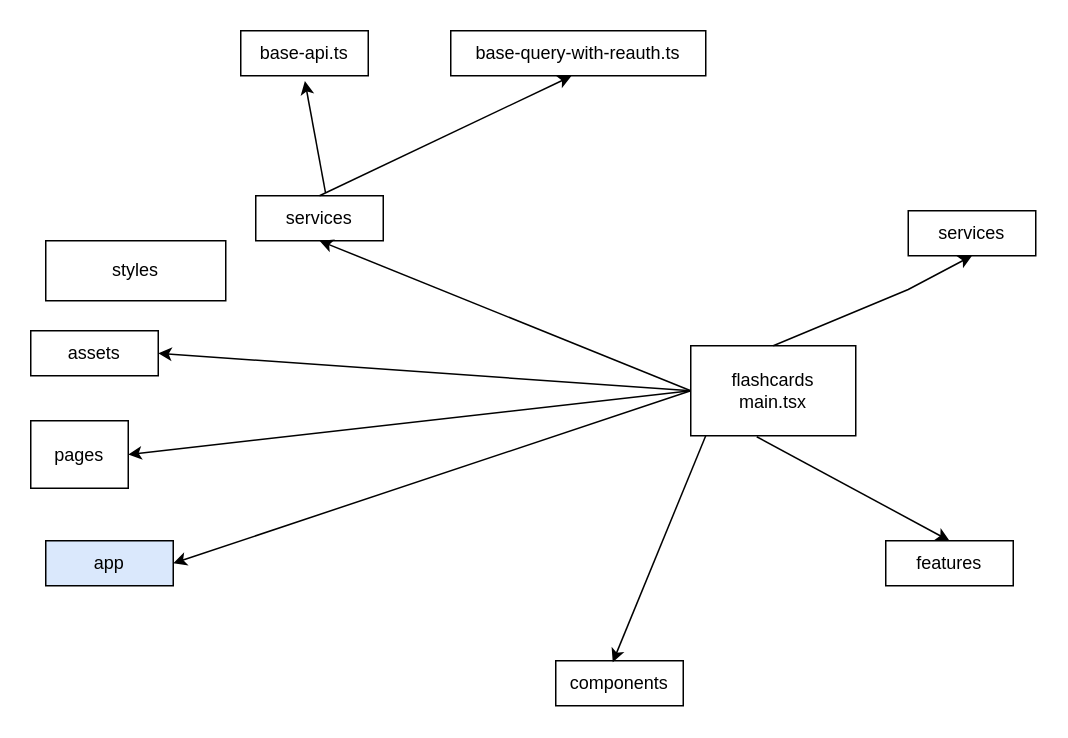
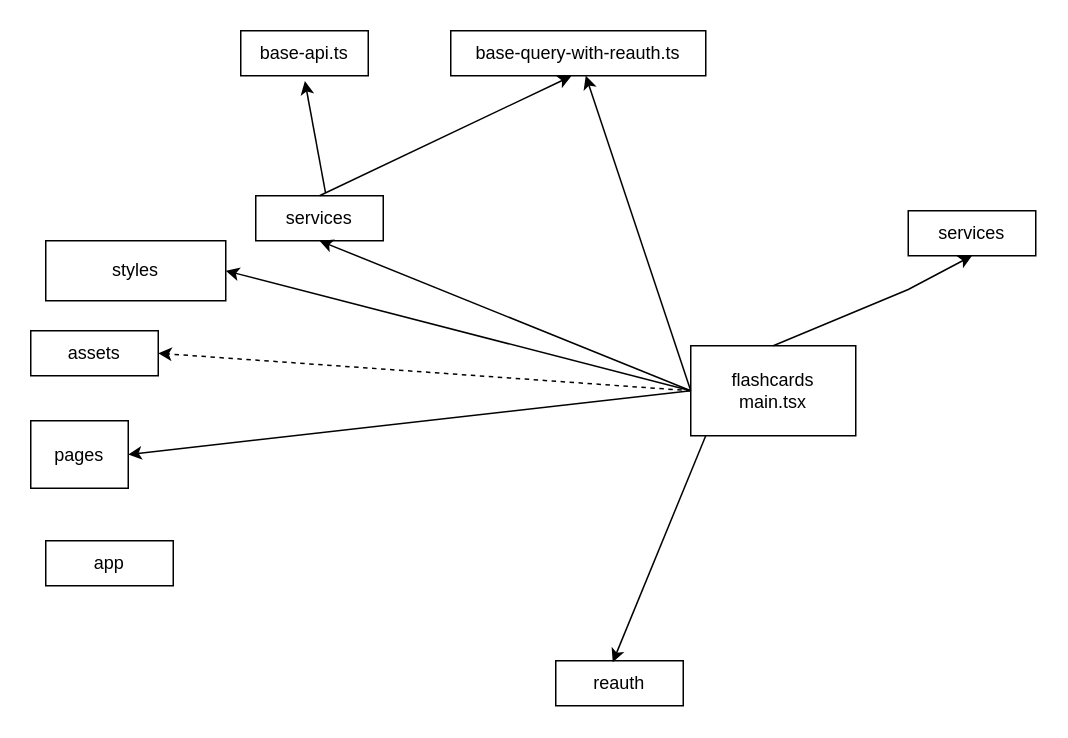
edge "flashcards main.tsx" -> "styles": added
edge "flashcards main.tsx" -> "assets": style solid -> dashed
edge "flashcards main.tsx" -> "app": now "flashcards main.tsx" -> "base-query-with-reauth.ts"
edge "flashcards main.tsx" -> "features": removed
node "app": fillcolor #dae8fc -> #ffffff
node "features": removed
node "components": label "components" -> "reauth"
